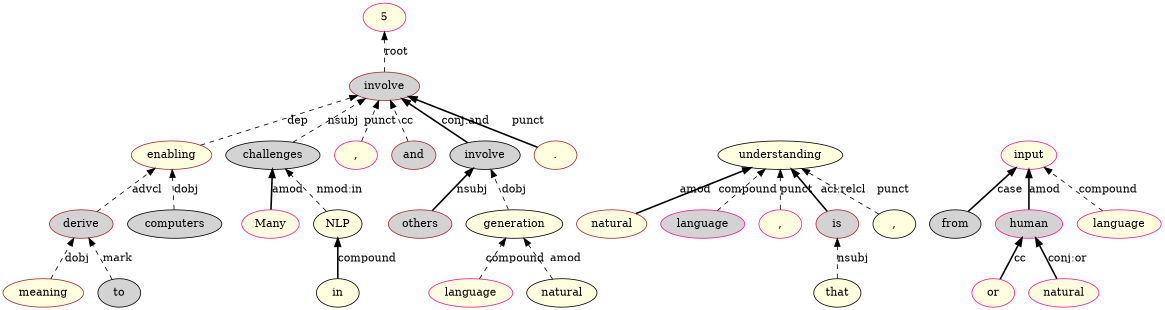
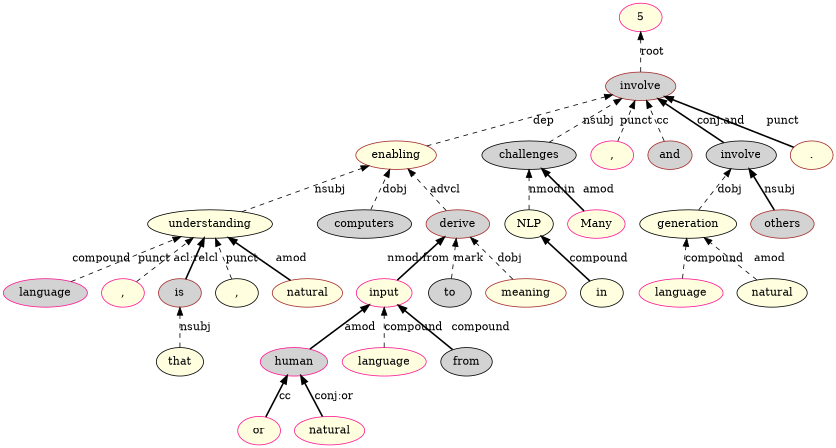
edge "understanding" -> "enabling": added, label "nsubj"
edge "from" -> "input": label "case" -> "compound"
edge "input" -> "derive": added, label "nmod:from"
